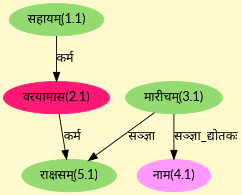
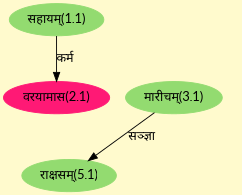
edge "वरयामास(2.1)" -> "राक्षसम्(5.1)": removed, label "कर्म"
node "नाम(4.1)": removed
